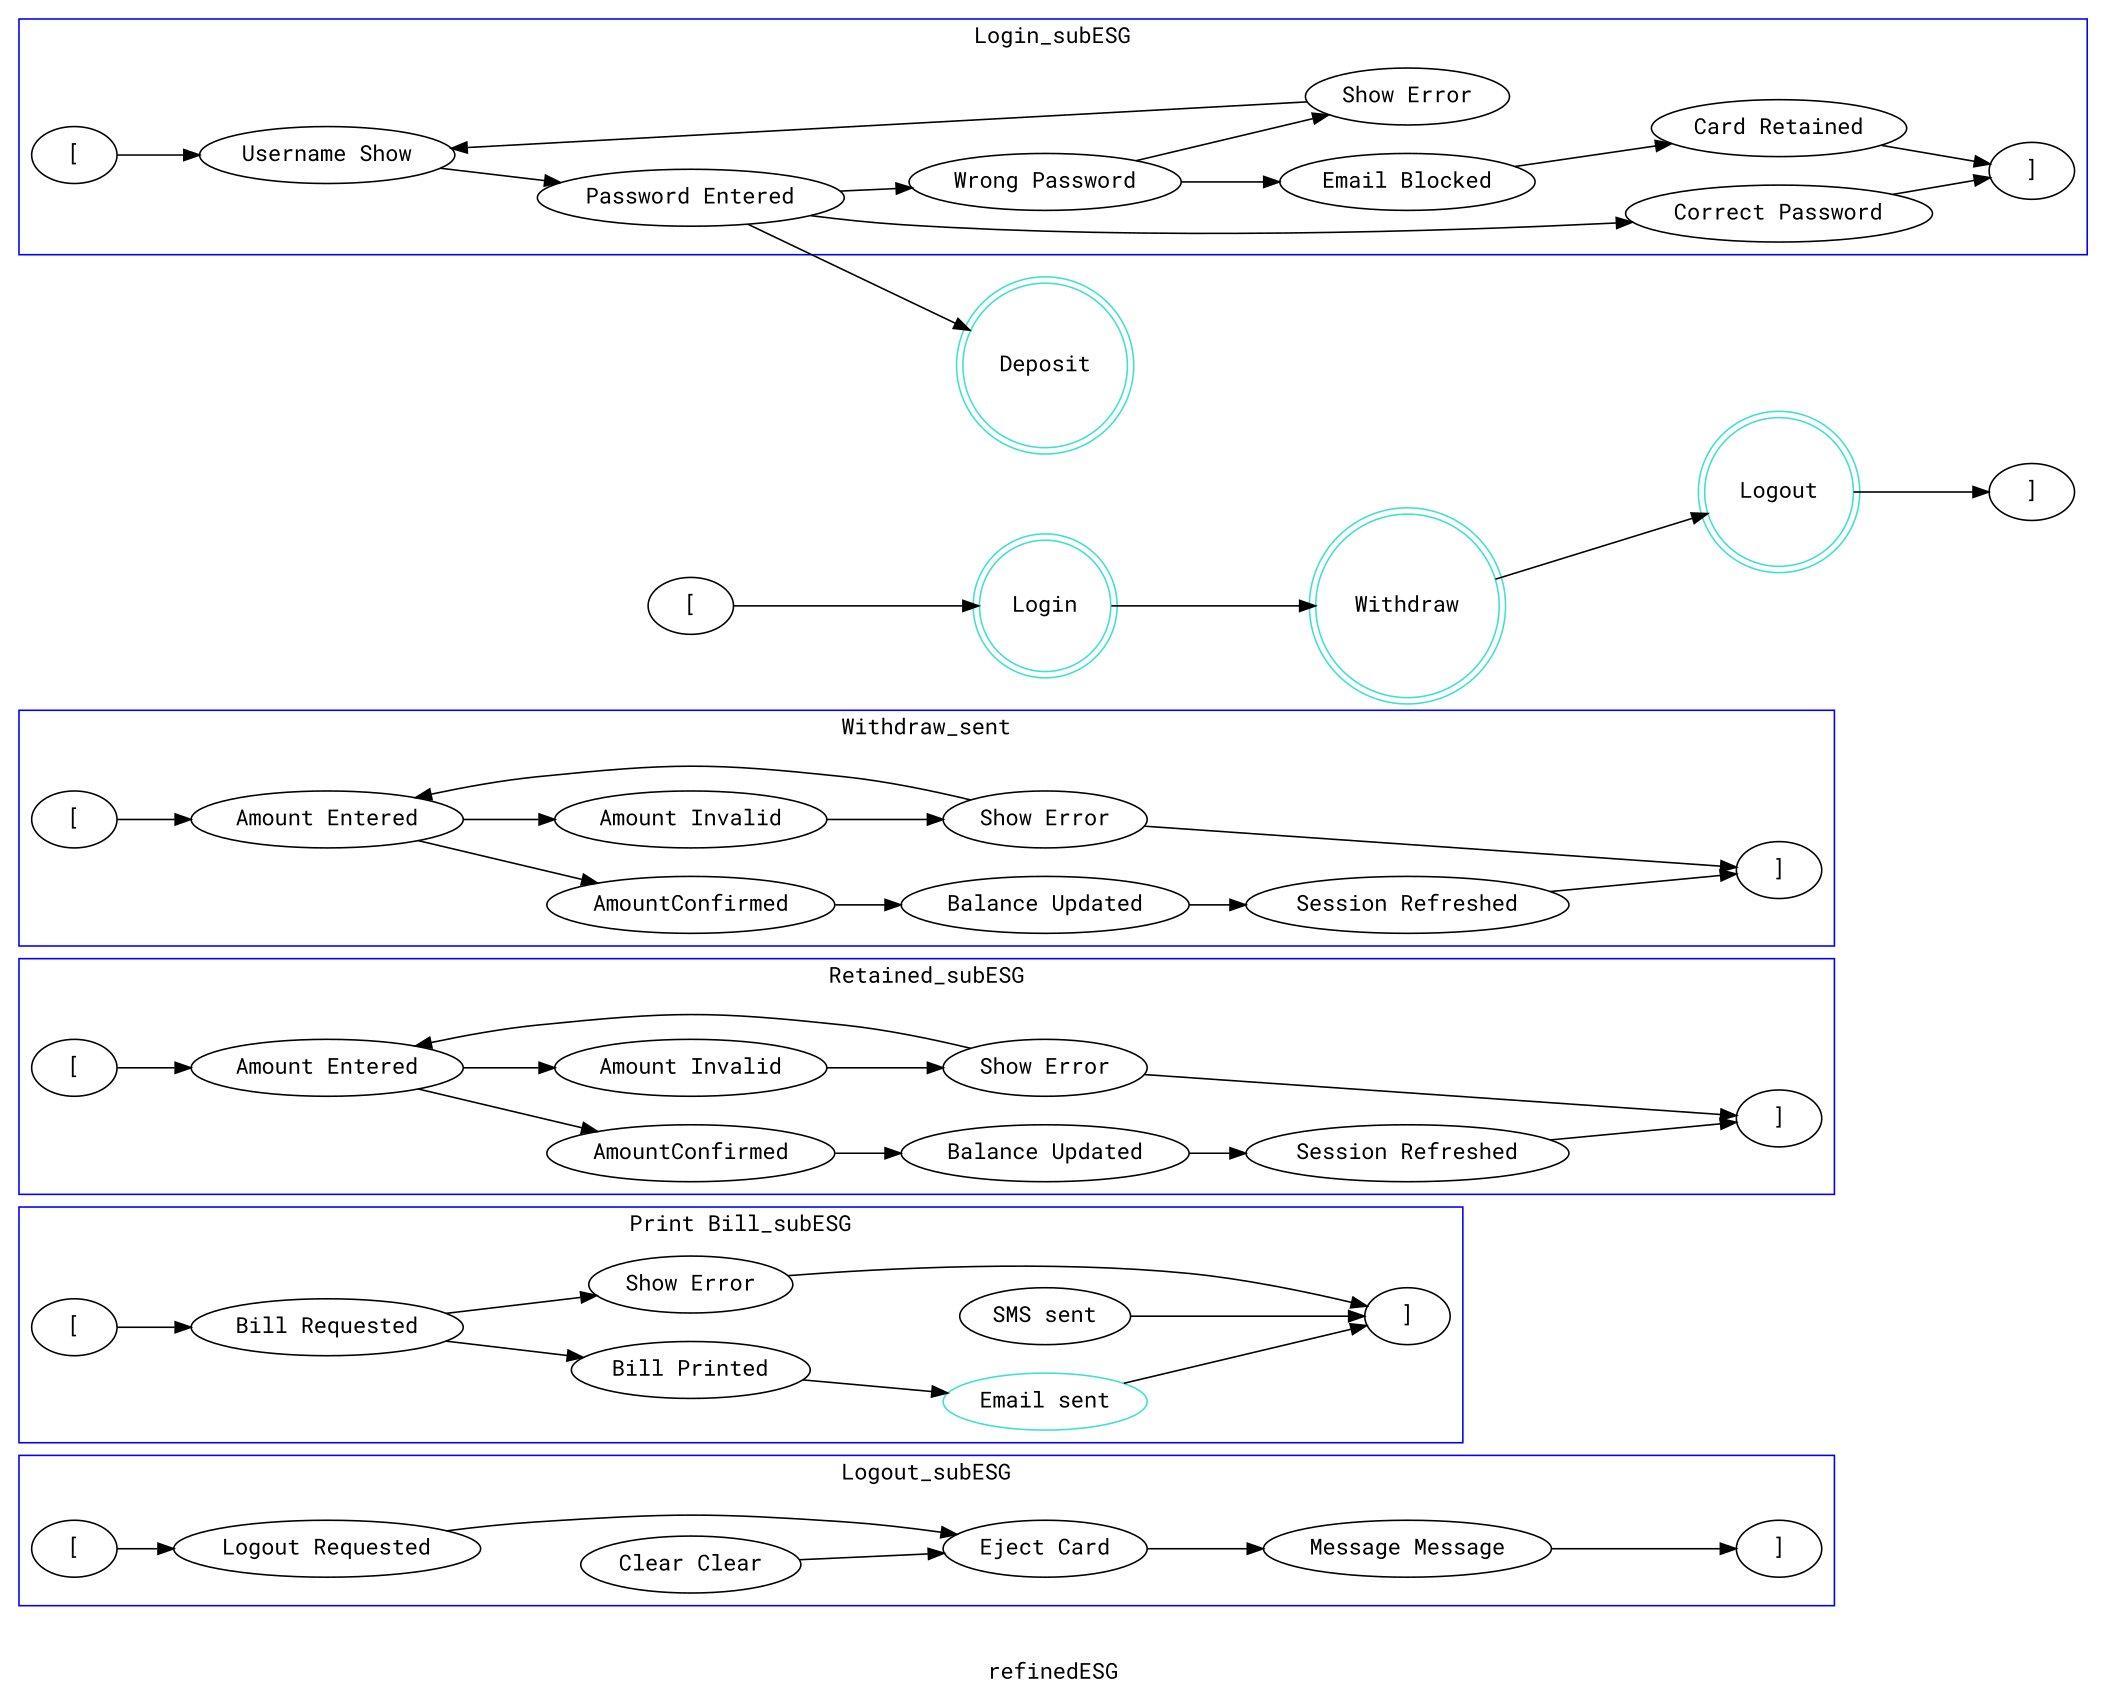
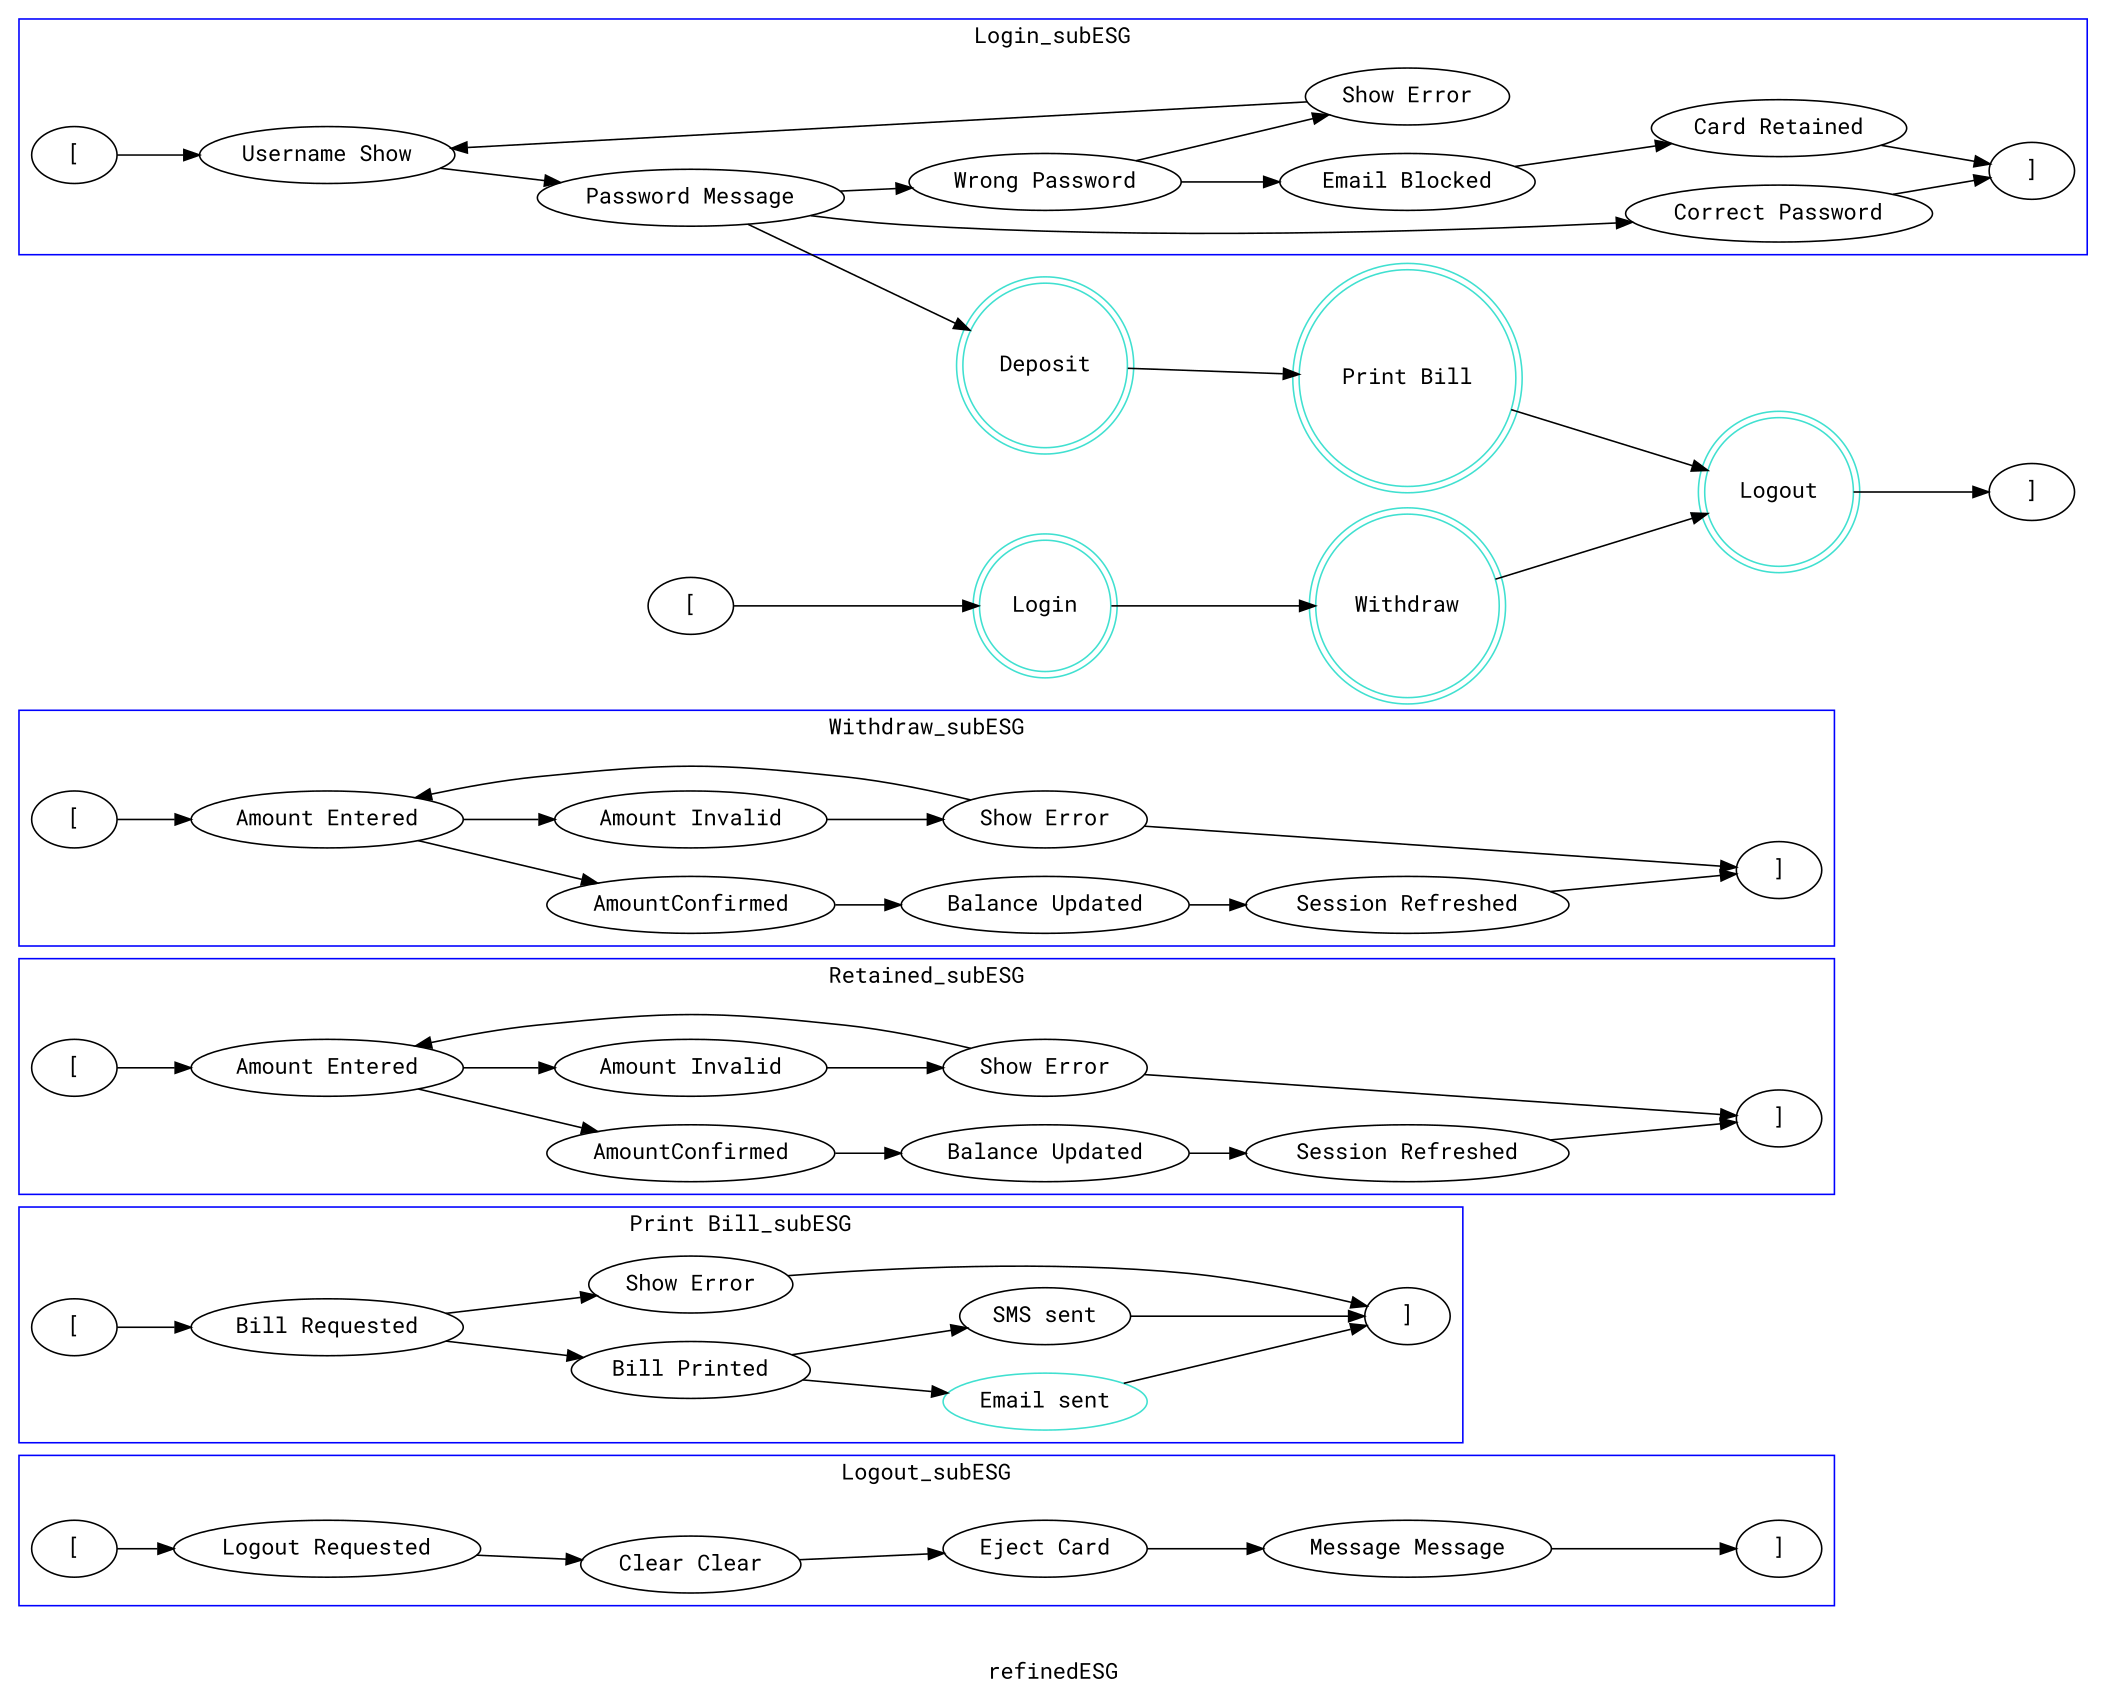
node "Password Entered": label "Password Entered" -> "Password Message"
node "Print Bill": added
cluster "Withdraw_sent": label "Withdraw_sent" -> "Withdraw_subESG"
edge "Bill Printed" -> "SMS sent": added
edge "Logout Requested" -> "Eject Card": now "Logout Requested" -> "Clear Clear"
